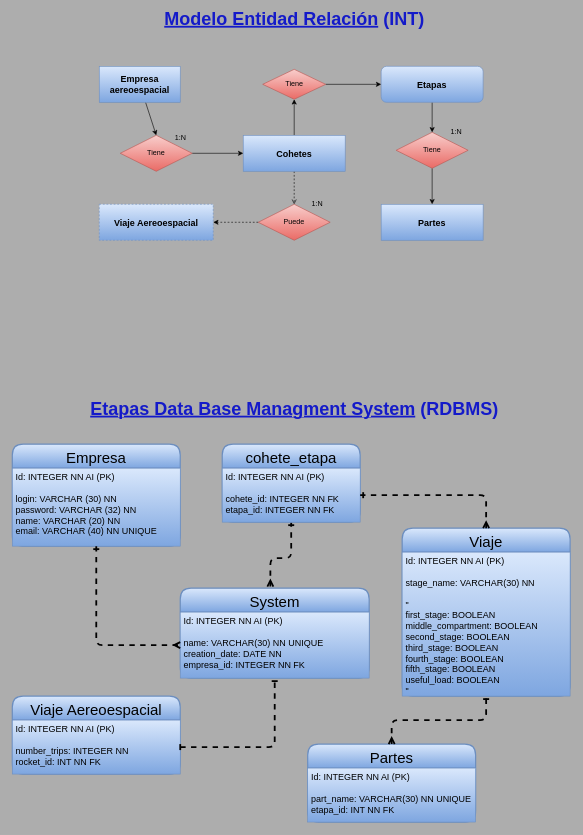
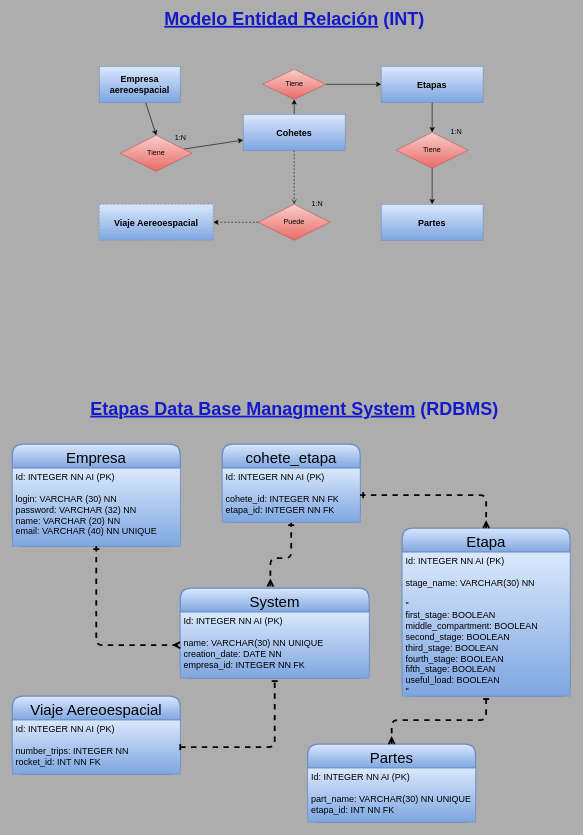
node "Etapas": shape rounded rectangle -> rectangle
node "Cohetes": moved (294, 153) -> (294, 132)
node "Viaje": label "Viaje" -> "Etapa"
